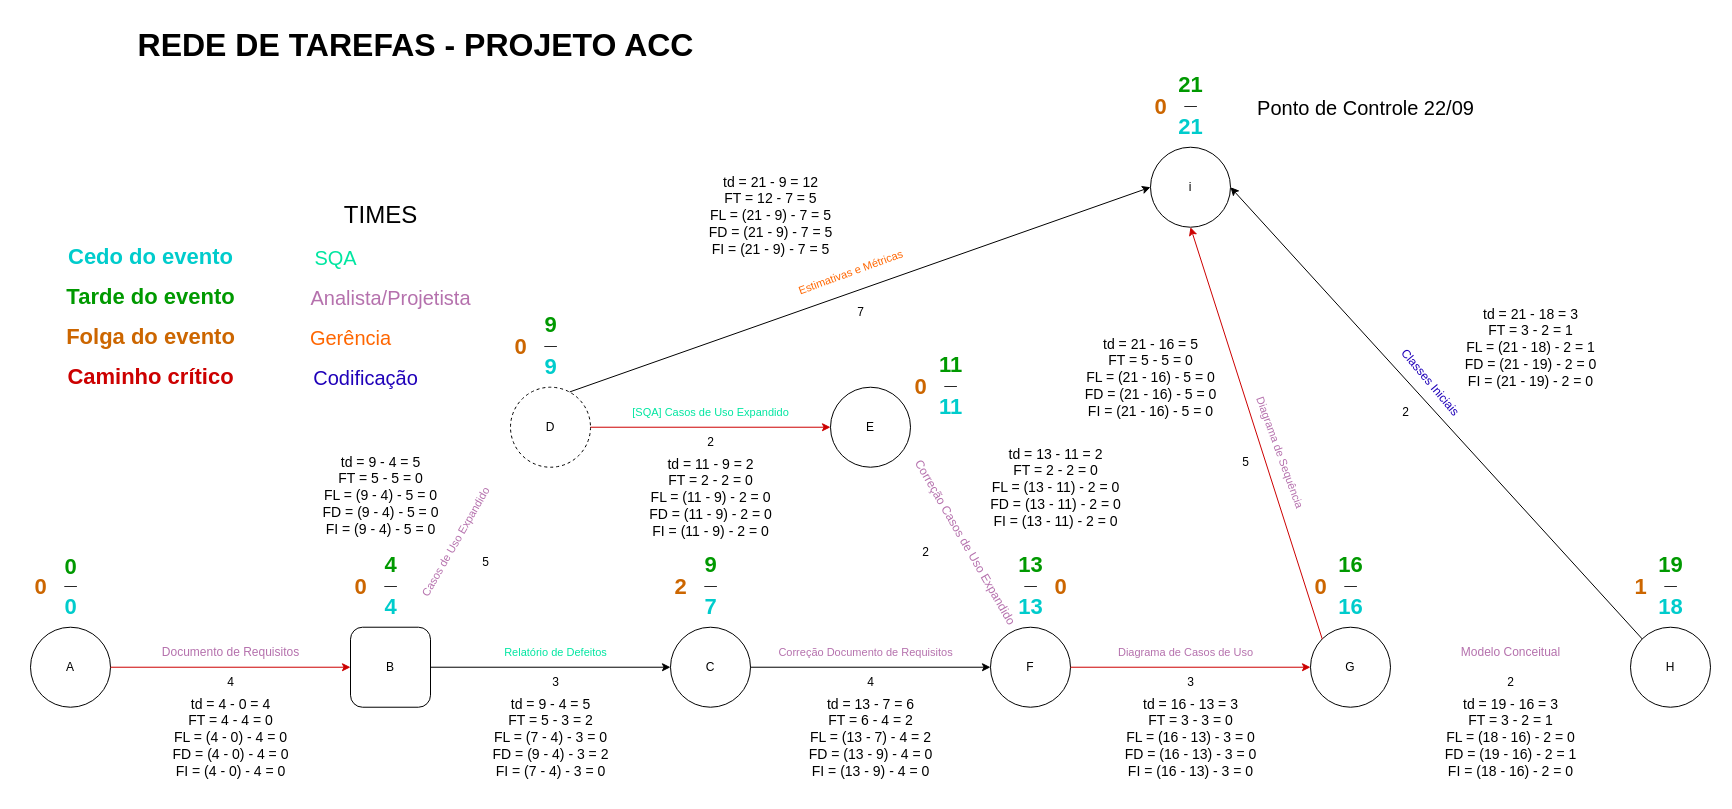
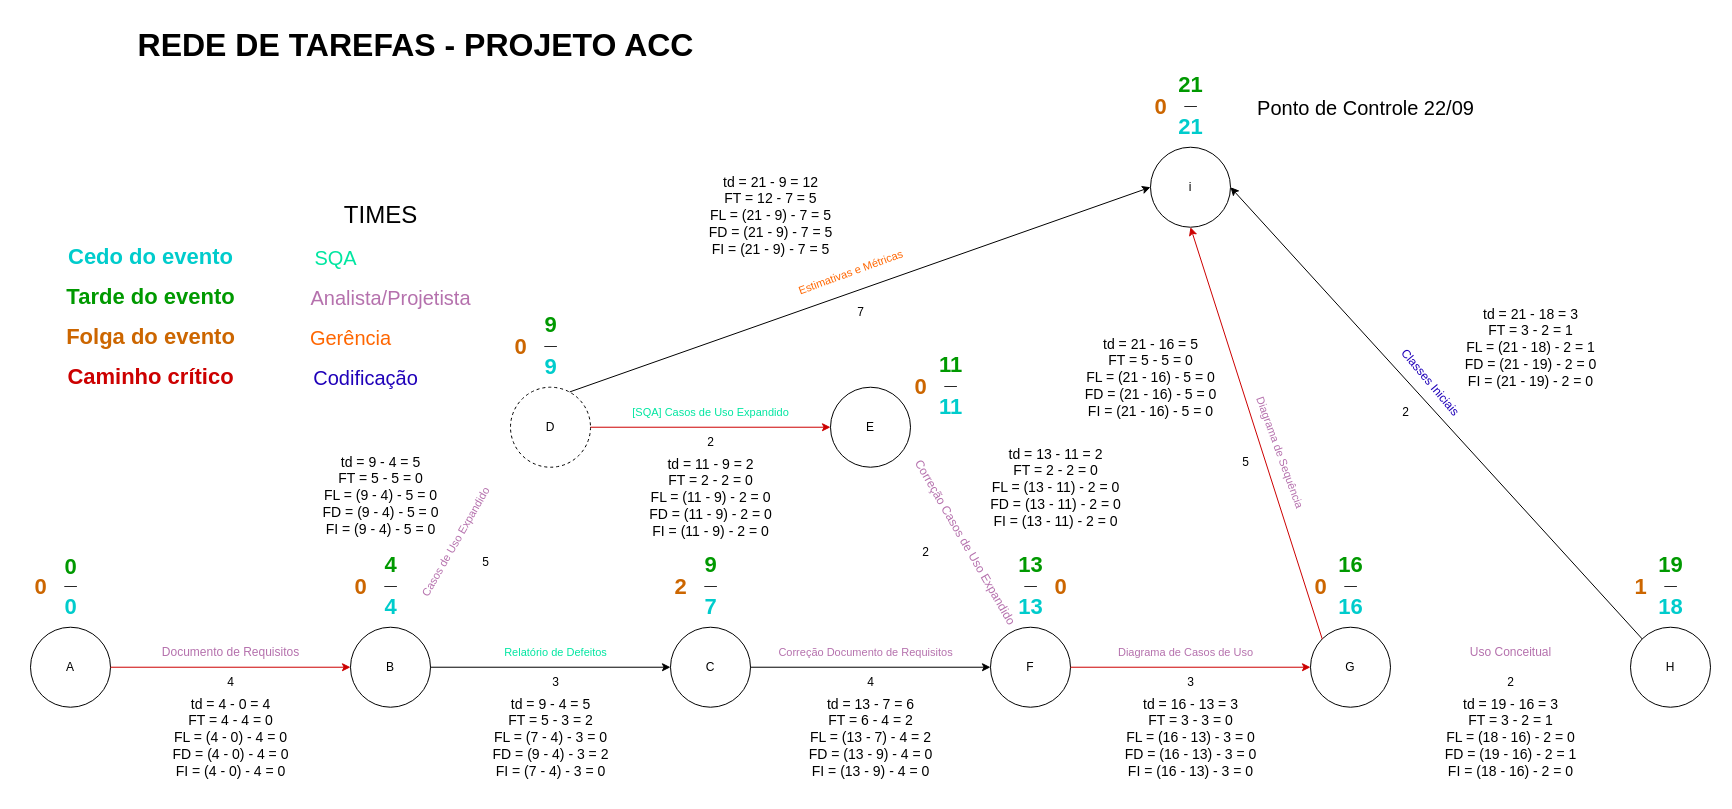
node "Modelo Conceitual": label "Modelo Conceitual" -> "Uso Conceitual"
node "B": shape rounded rectangle -> ellipse
